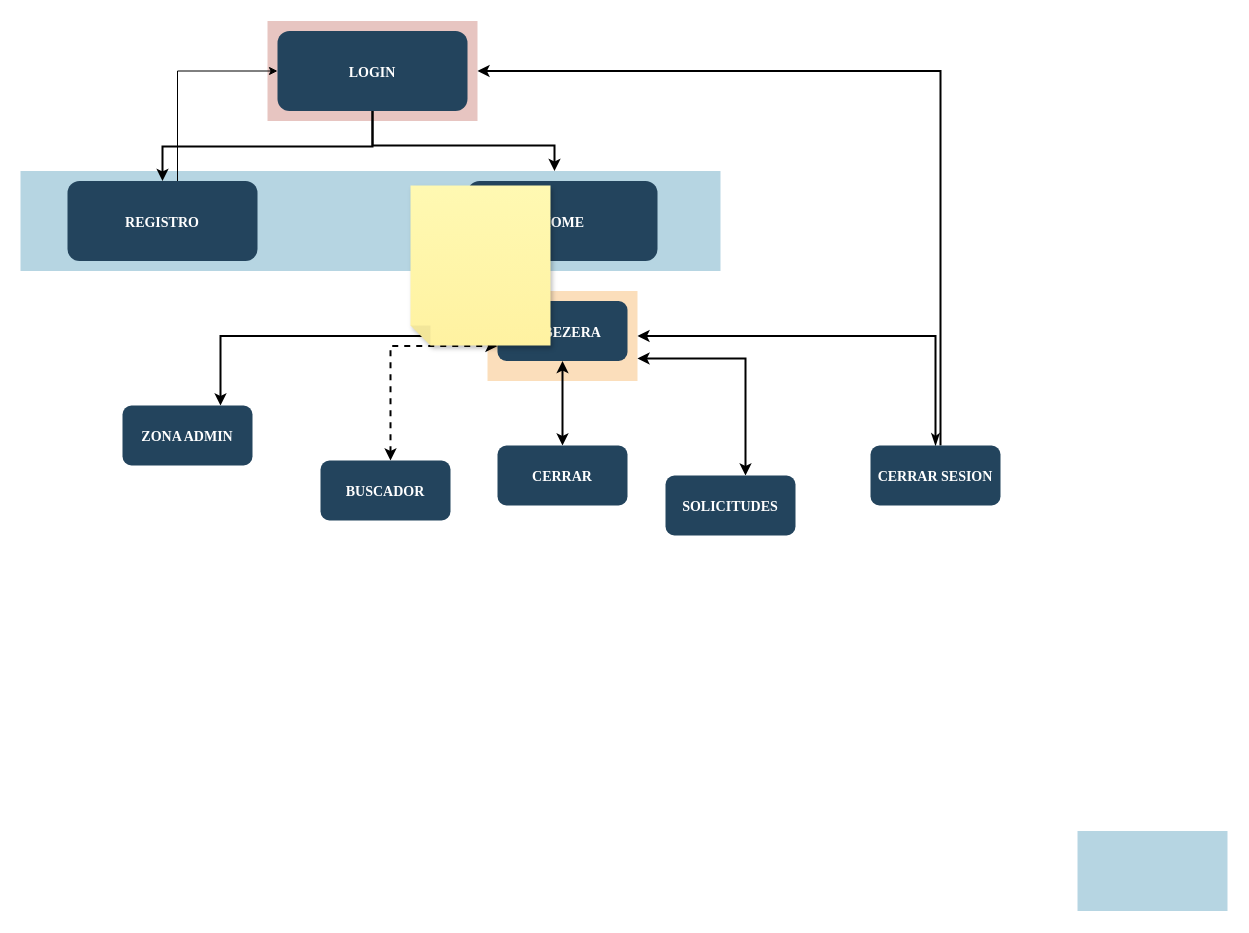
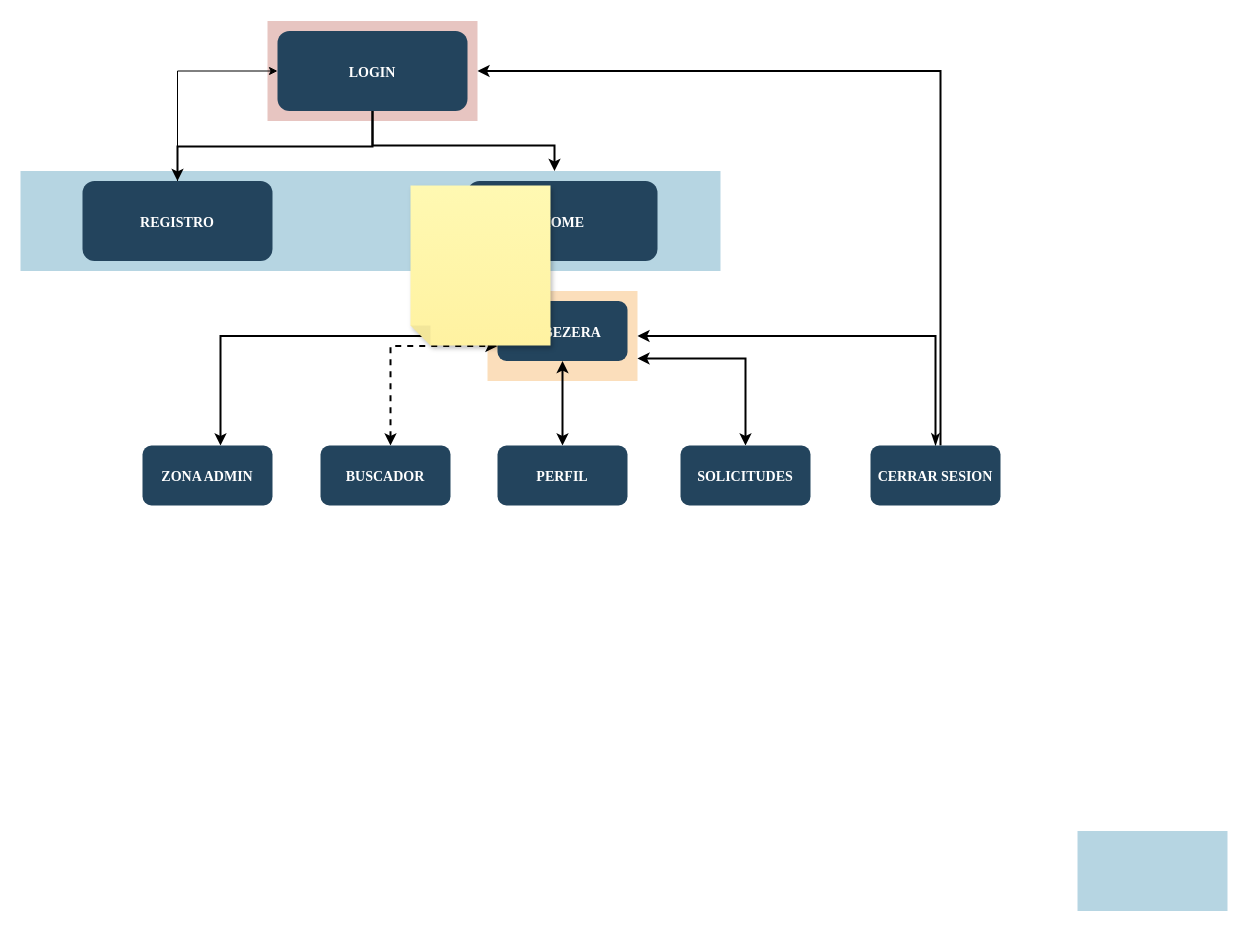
node "REGISTRO": moved (163, 221) -> (178, 221)
node "ZONA ADMIN": moved (188, 436) -> (208, 476)
node "CERRAR": label "CERRAR" -> "PERFIL"
node "BUSCADOR": moved (386, 491) -> (386, 476)
node "SOLICITUDES": moved (731, 506) -> (746, 476)
